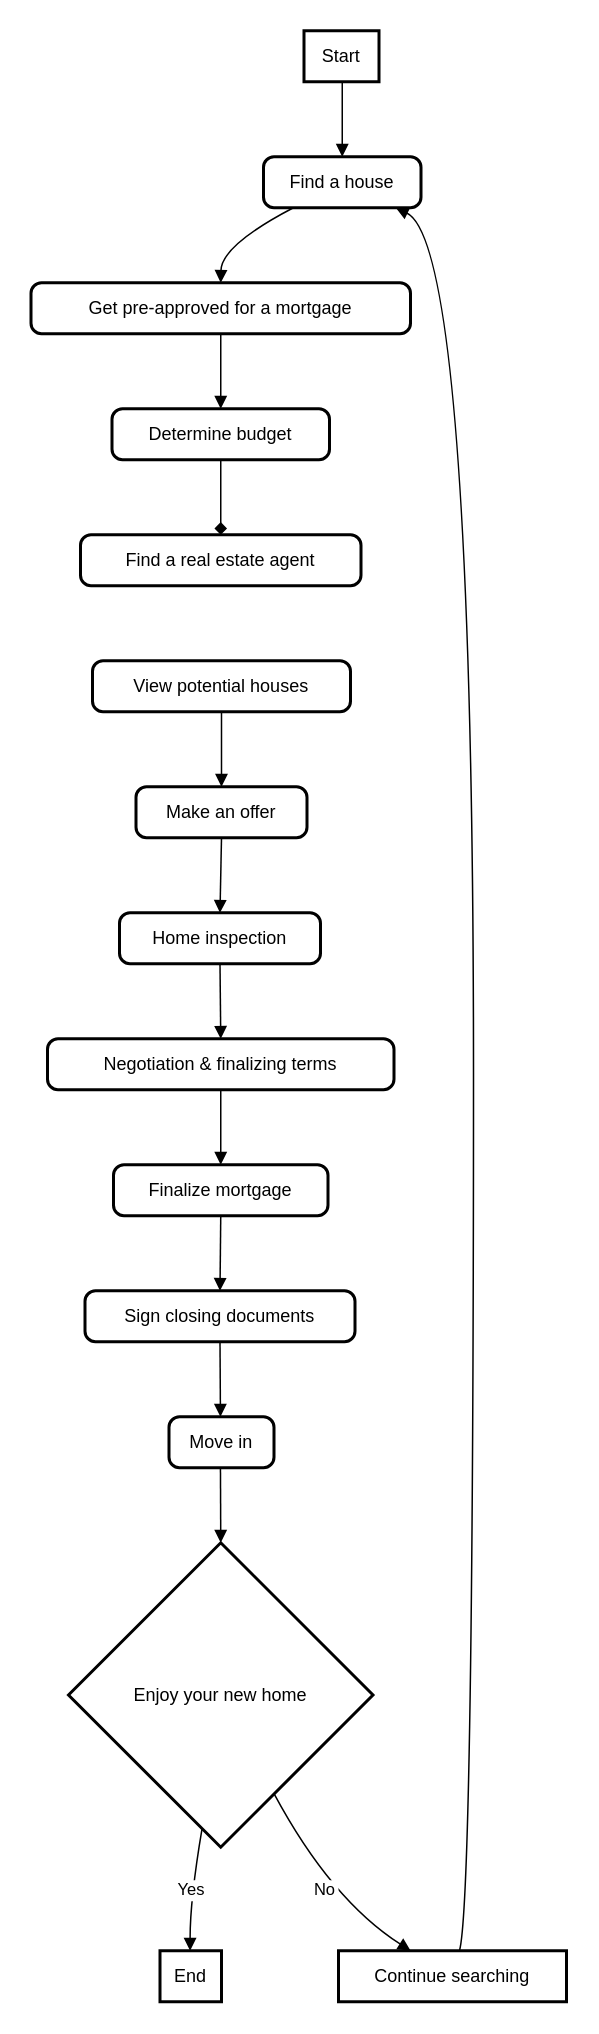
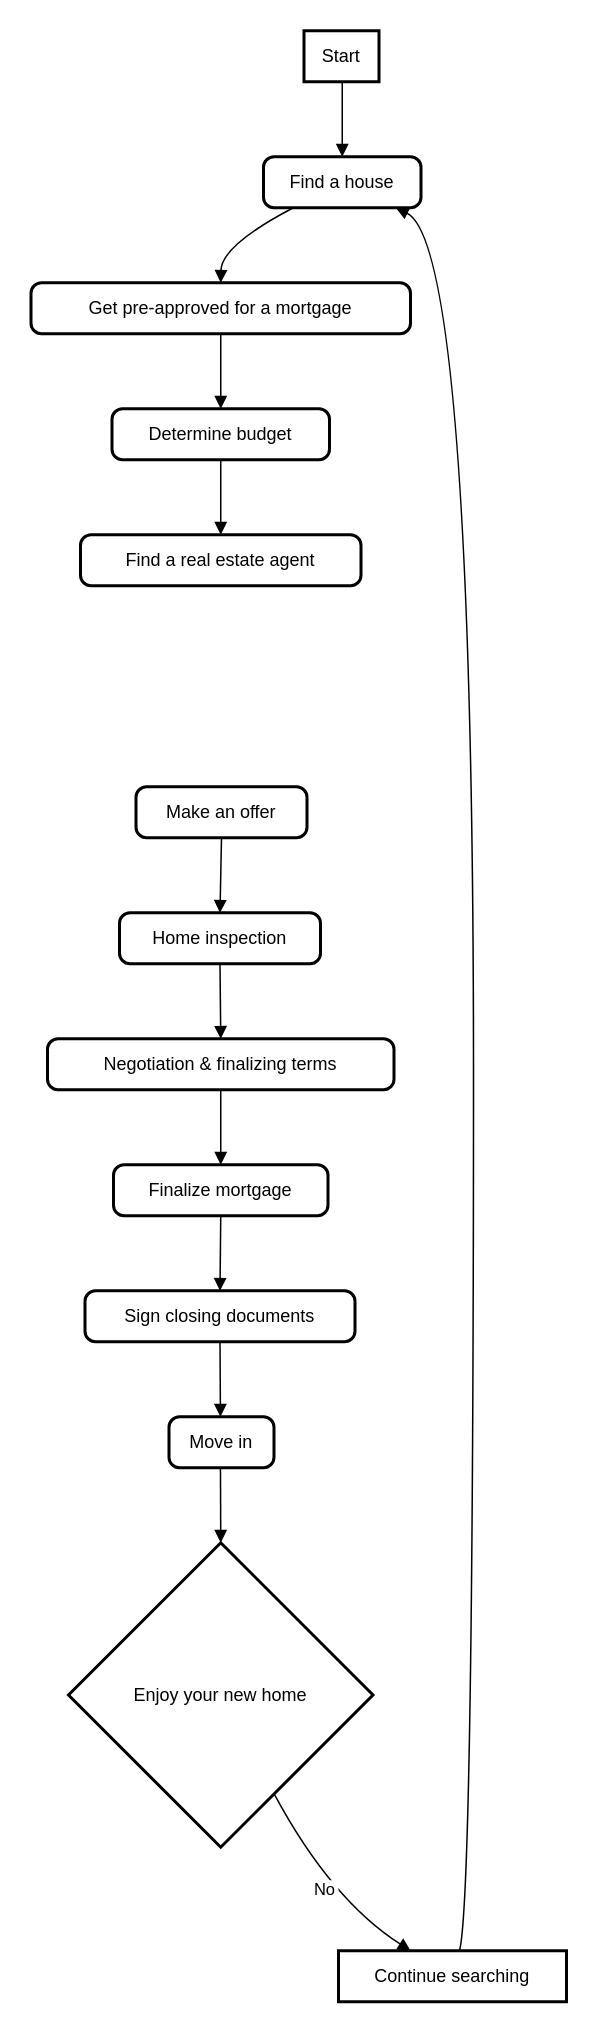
edge "Determine budget" -> "Find a real estate agent": arrowhead diamond -> block
node "View potential houses": removed
edge "View potential houses" -> "Make an offer": removed
edge "Enjoy your new home" -> "End": removed, label "Yes"
node "End": removed
